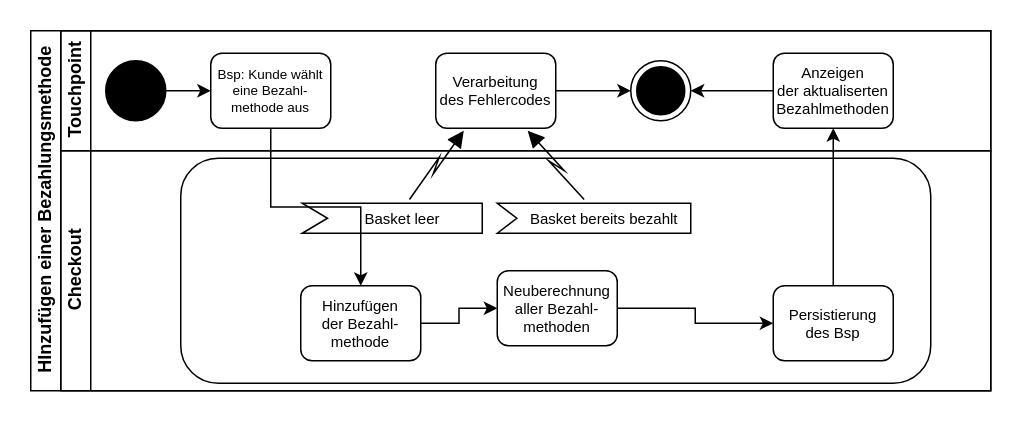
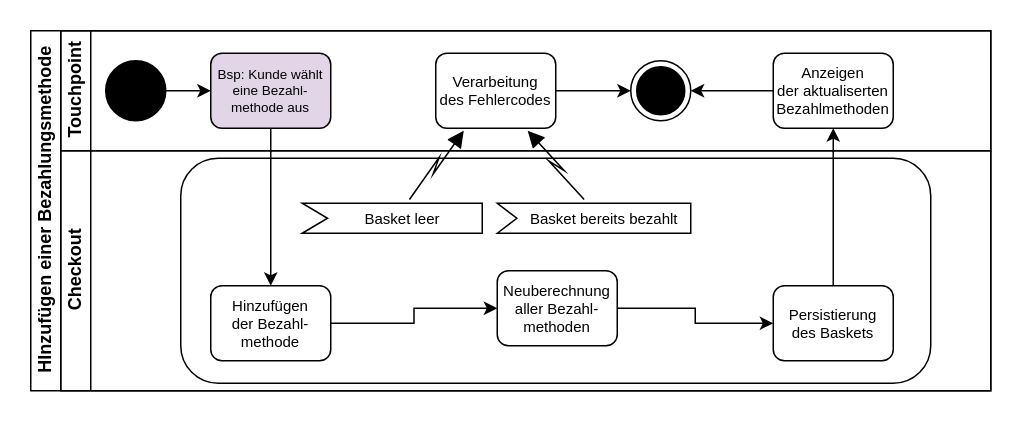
node "Bsp: Kunde wählt eine Bezahl- methode aus": fillcolor #ffffff -> #e1d5e7
node "Persistierung des Bsp": label "Persistierung des Bsp" -> "Persistierung des Baskets"
node "Hinzufügen der Bezahl- methode": moved (361, 323) -> (271, 323)
